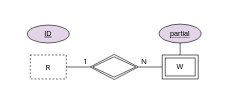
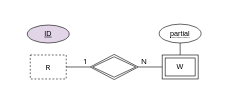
node "partial": fillcolor #e1d5e7 -> #ffffff
